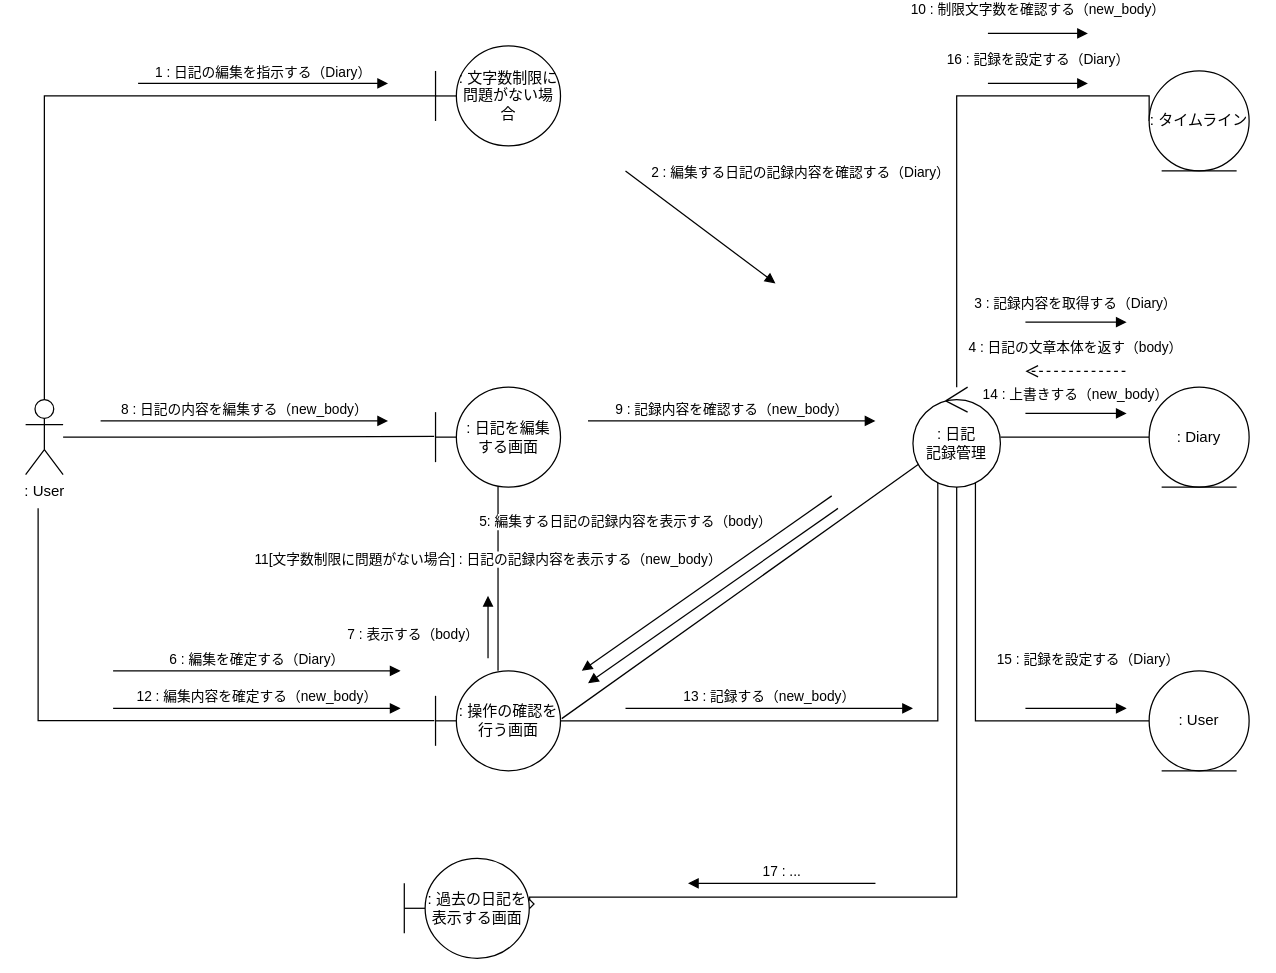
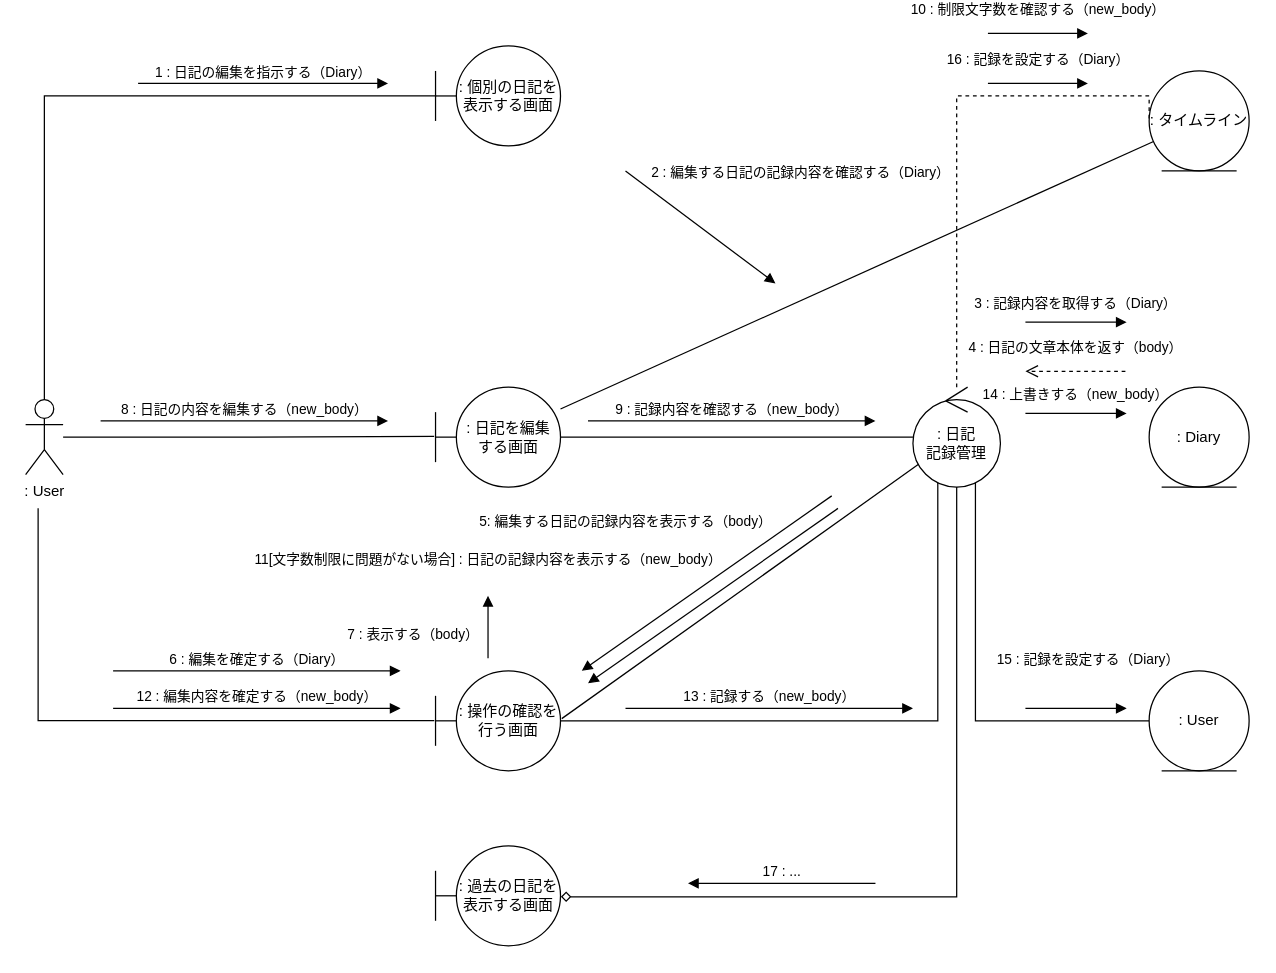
node ": 文字数制限に問題がない場合": label ": 文字数制限に問題がない場合" -> ": 個別の日記を表示する画面"
edge ": タイムライン" -- ": 日記 記録管理": style solid -> dashed
edge ": 日記 記録管理" -- ": Diary": now ": 日記 記録管理" -- ": 日記を編集 する画面"
edge ": 日記を編集 する画面" -- ": 操作の確認を行う画面": now ": 日記を編集 する画面" -- ": タイムライン"
node ": 過去の日記を表示する画面": moved (467, 908) -> (498, 896)
